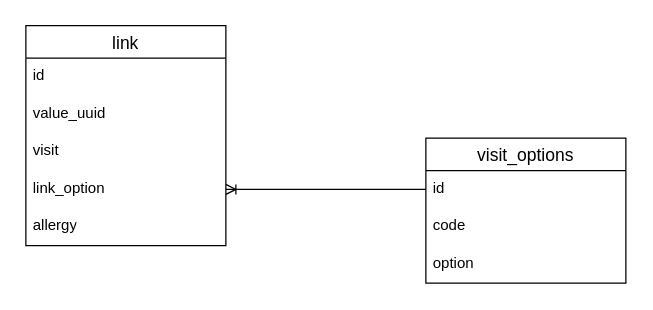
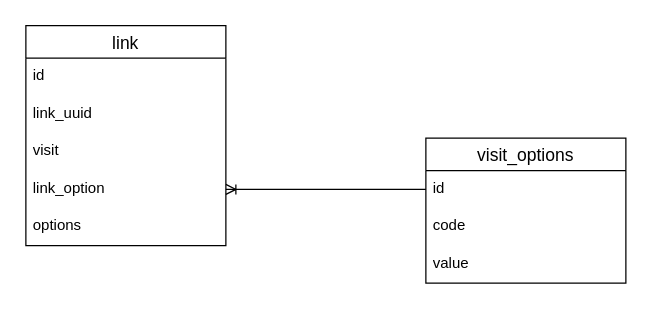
node "value_uuid": label "value_uuid" -> "link_uuid"
node "allergy": label "allergy" -> "options"
node "option": label "option" -> "value"
